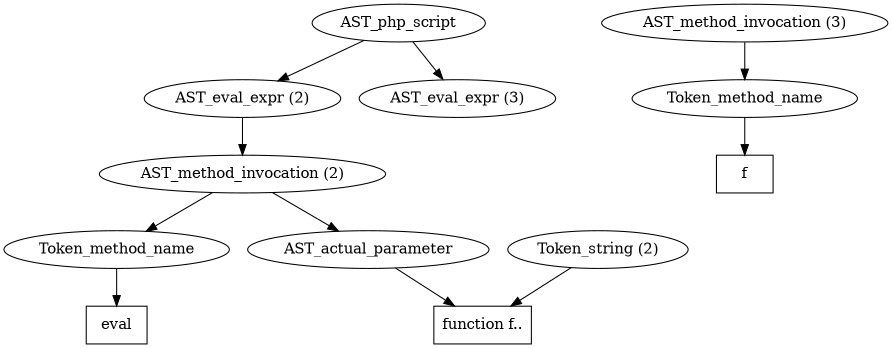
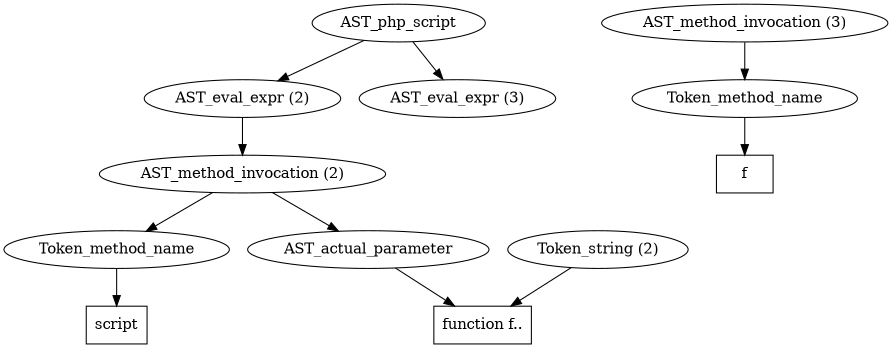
node "eval": label "eval" -> "script"
